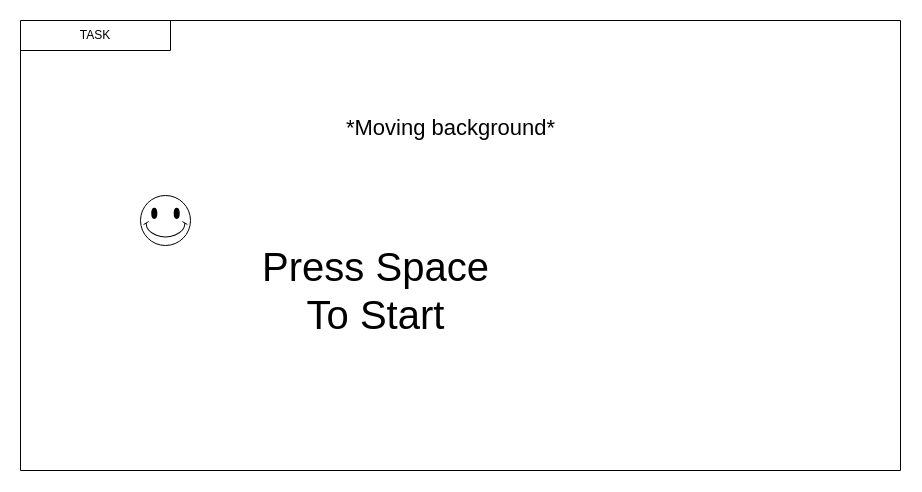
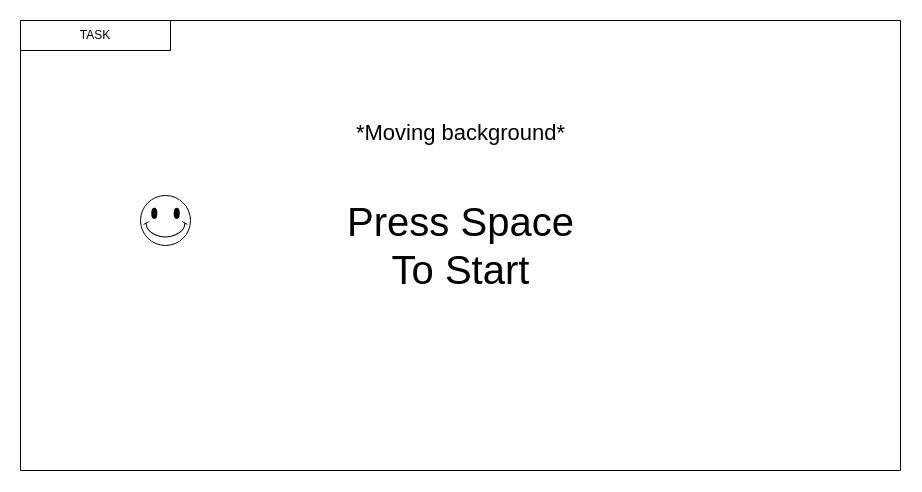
node "*Moving background*": moved (451, 121) -> (461, 126)
node "Press Space To Start": moved (376, 291) -> (461, 246)
